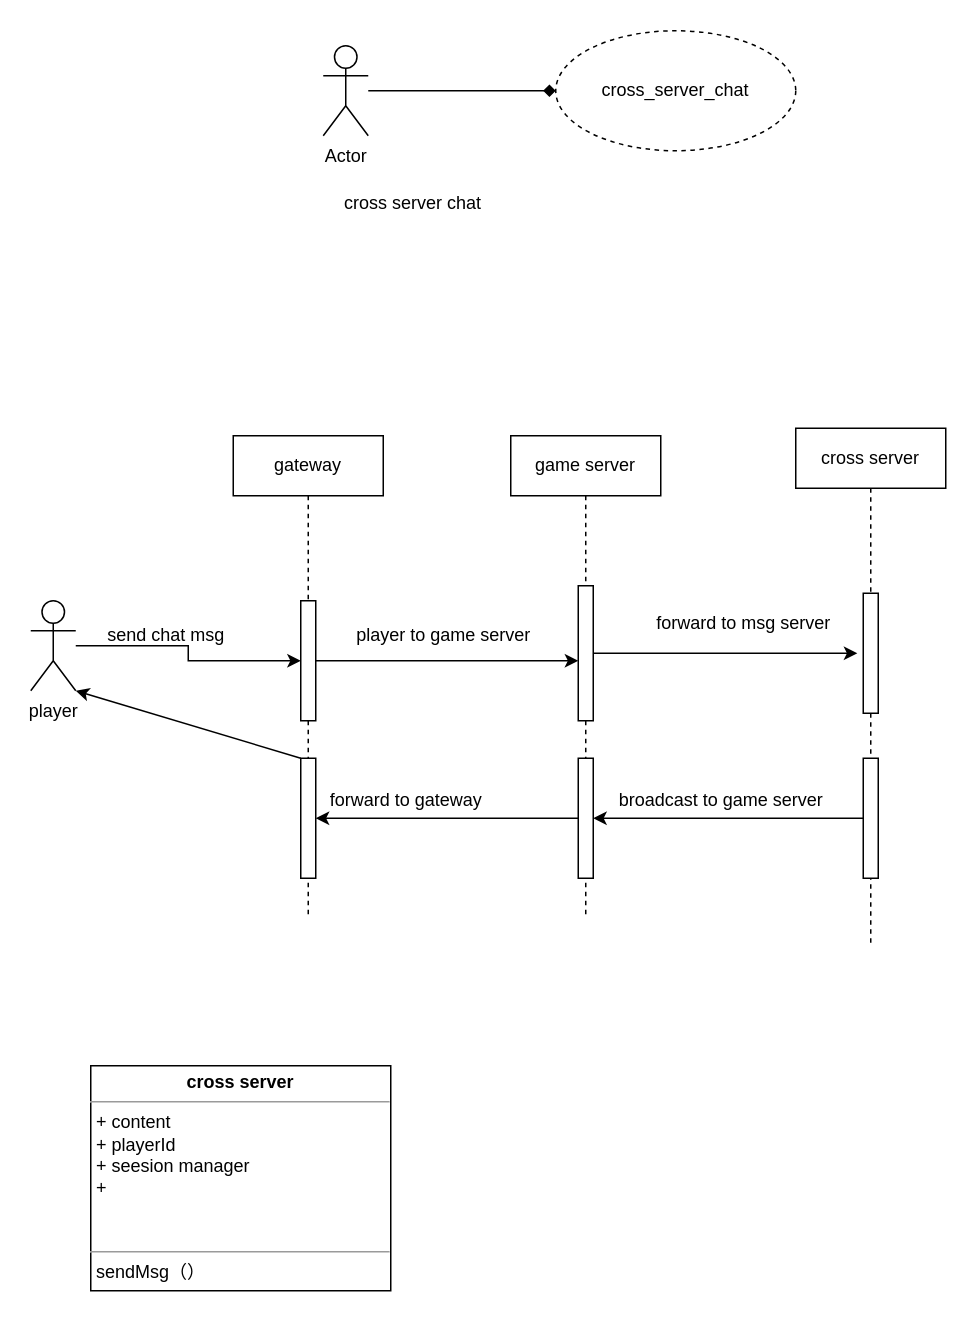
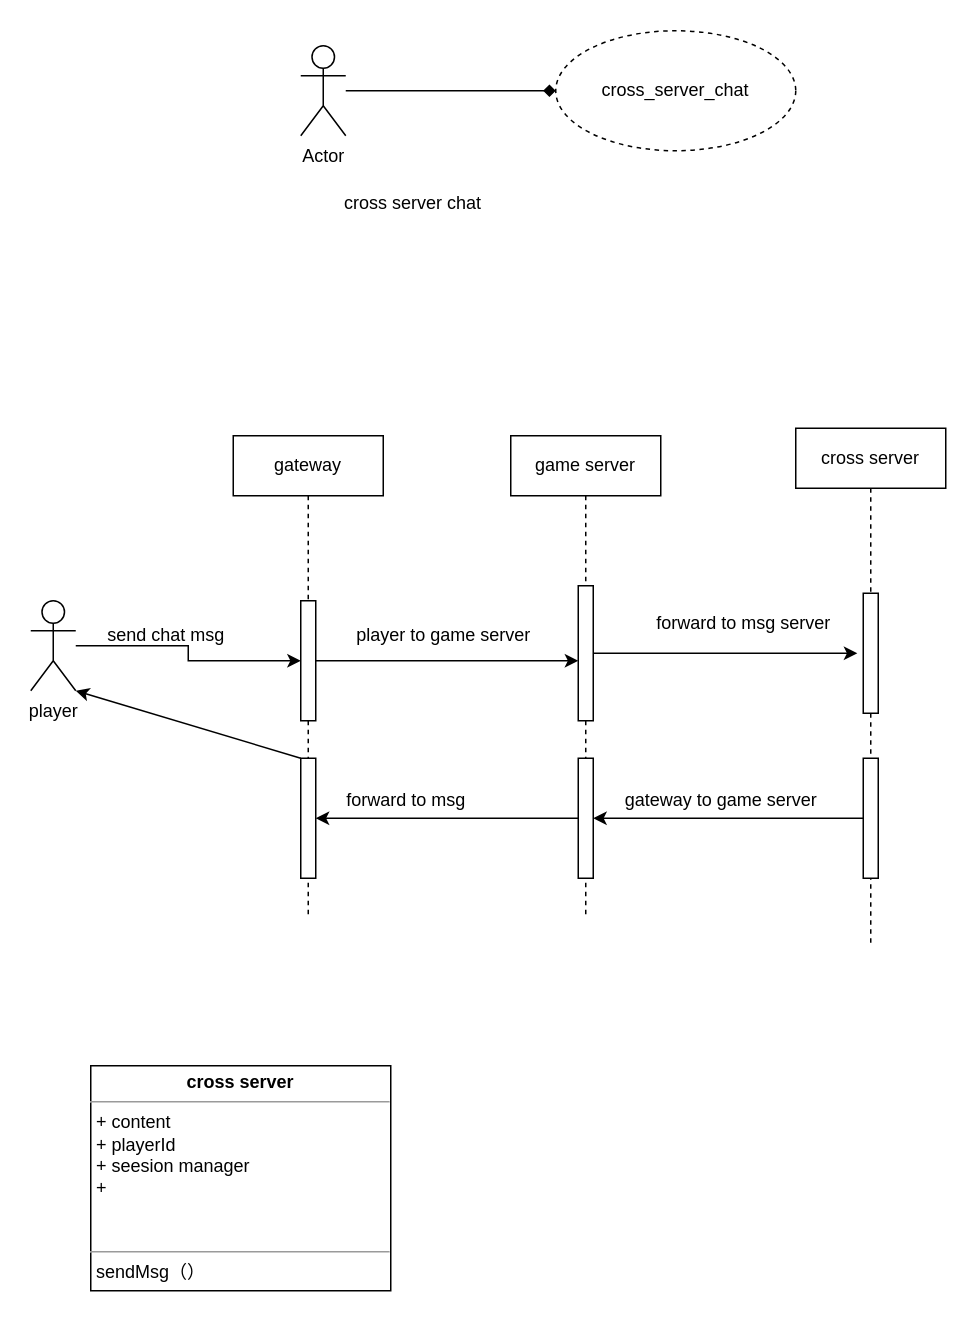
node "Actor": moved (346, 91) -> (323, 91)
node "forward to gateway": label "forward to gateway" -> "forward to msg"
node "broadcast to game server": label "broadcast to game server" -> "gateway to game server"
